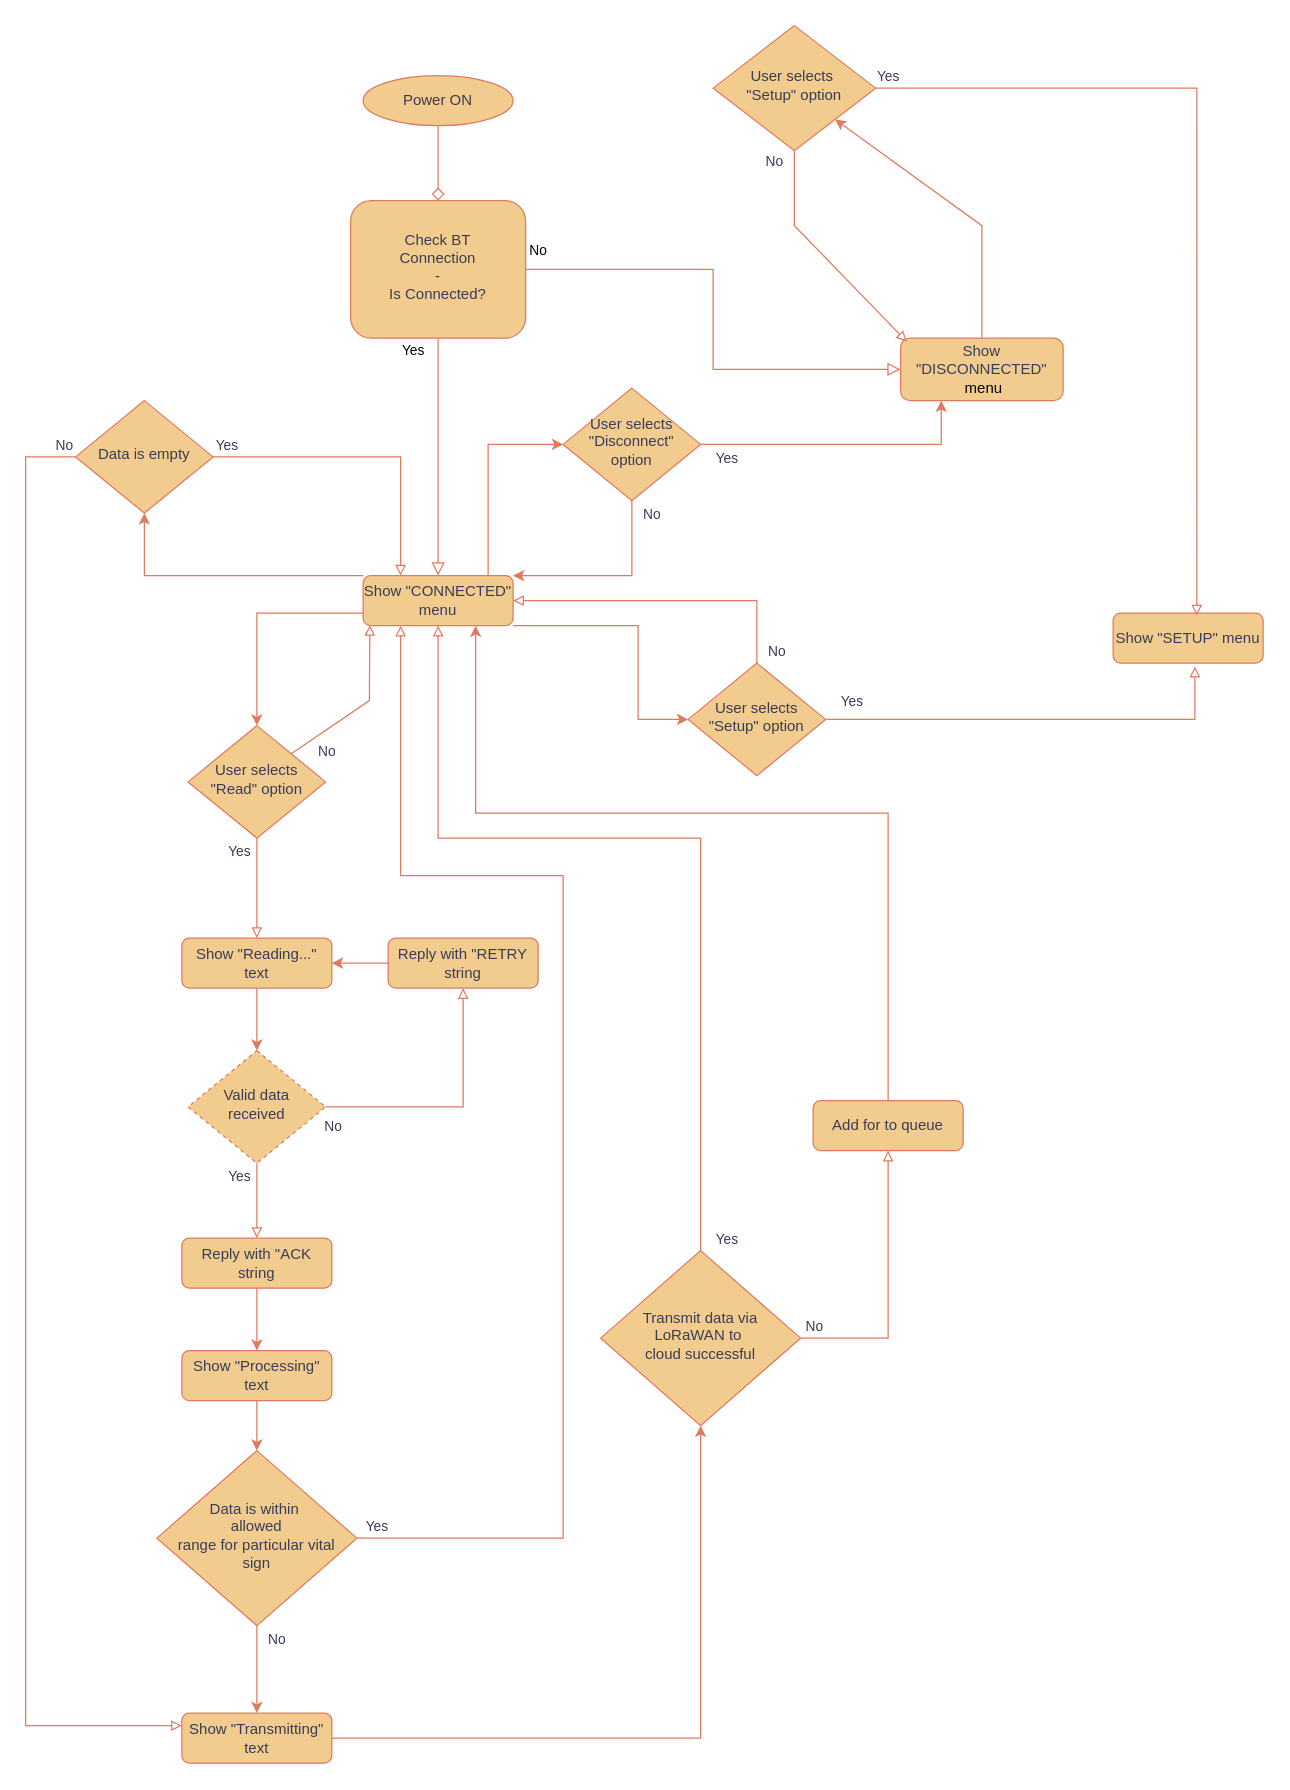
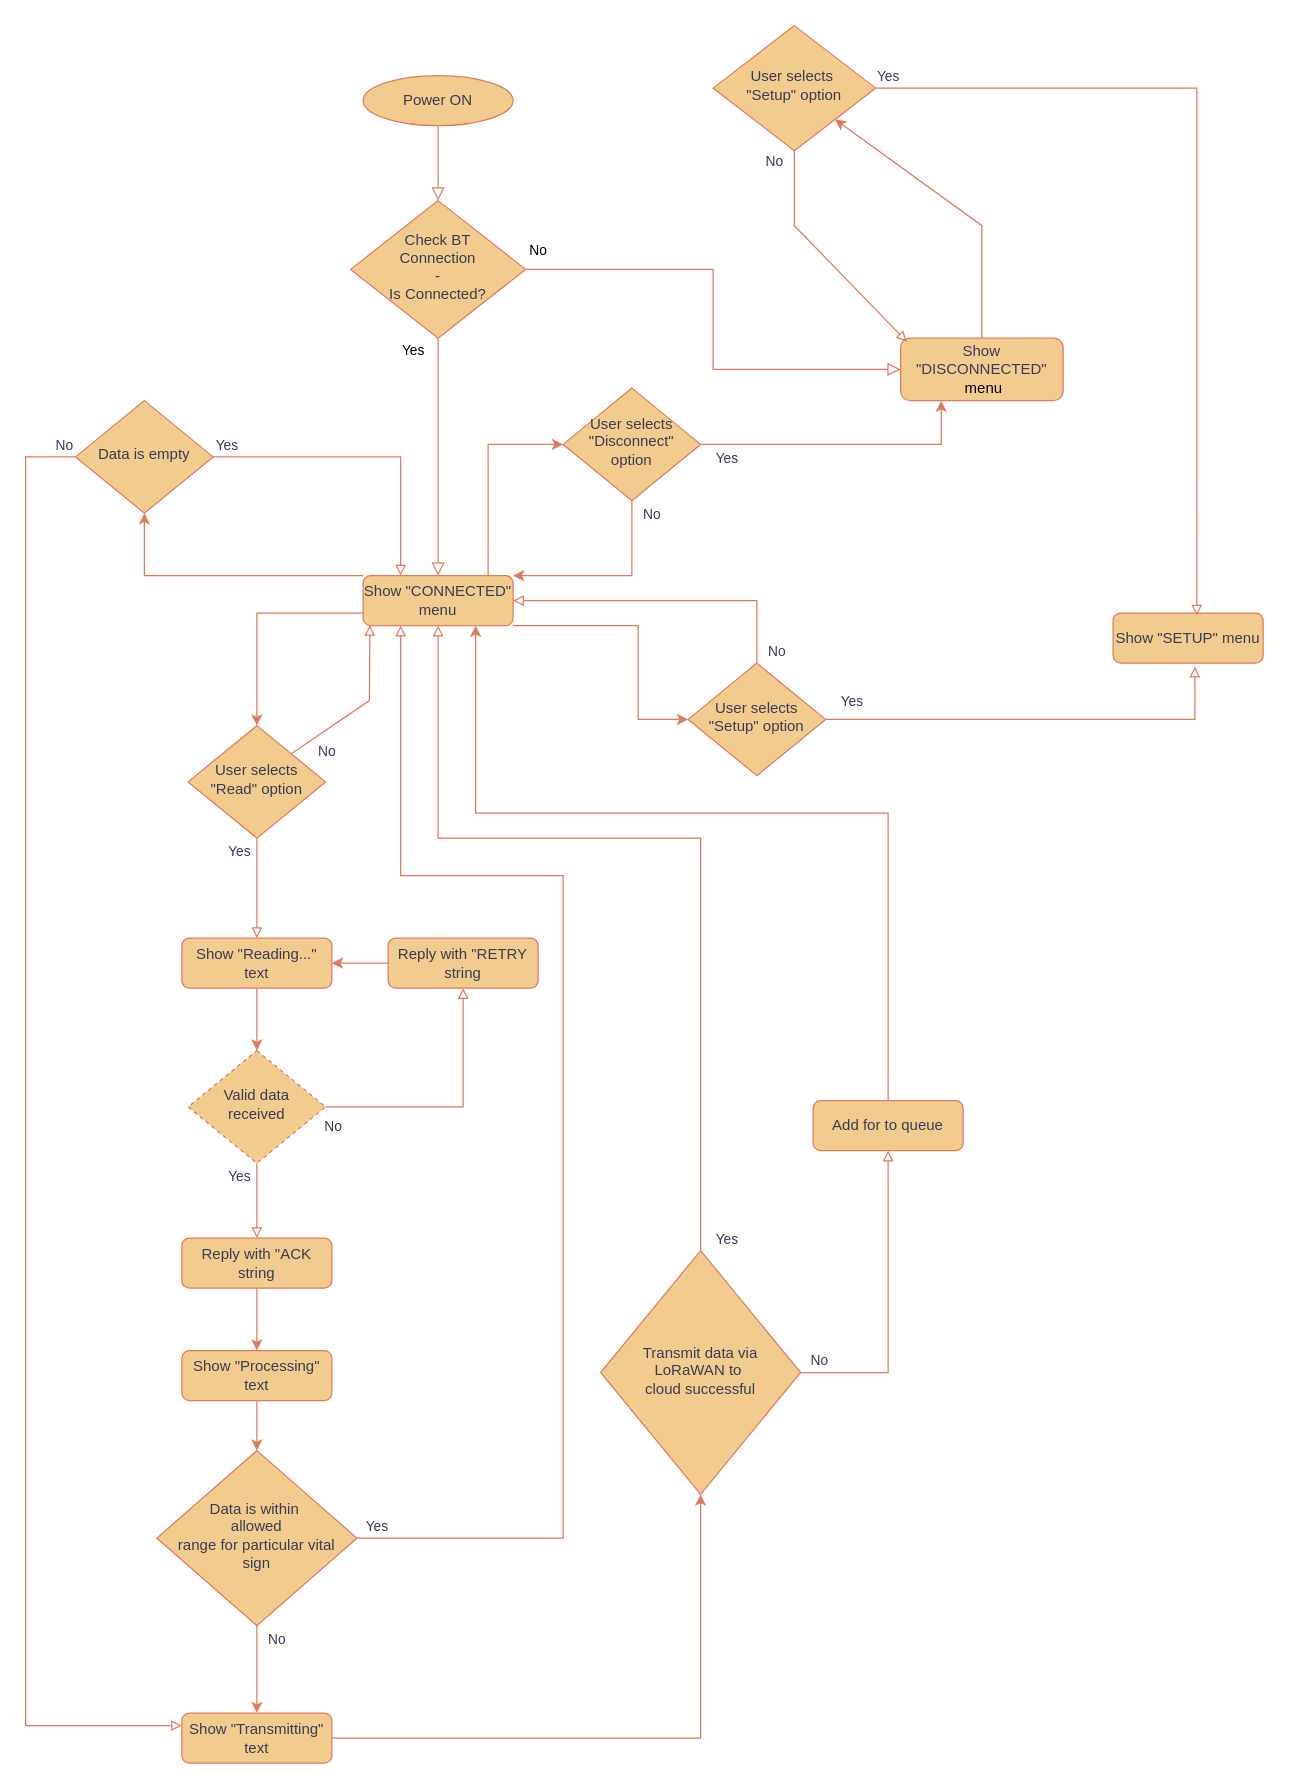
edge "Power ON" -> "Check BT Connection - Is Connected?": arrowhead diamond -> block
node "Check BT Connection - Is Connected?": shape rounded rectangle -> diamond
node "Transmit data via LoRaWAN to cloud successful": size 200x175 -> 200x244
